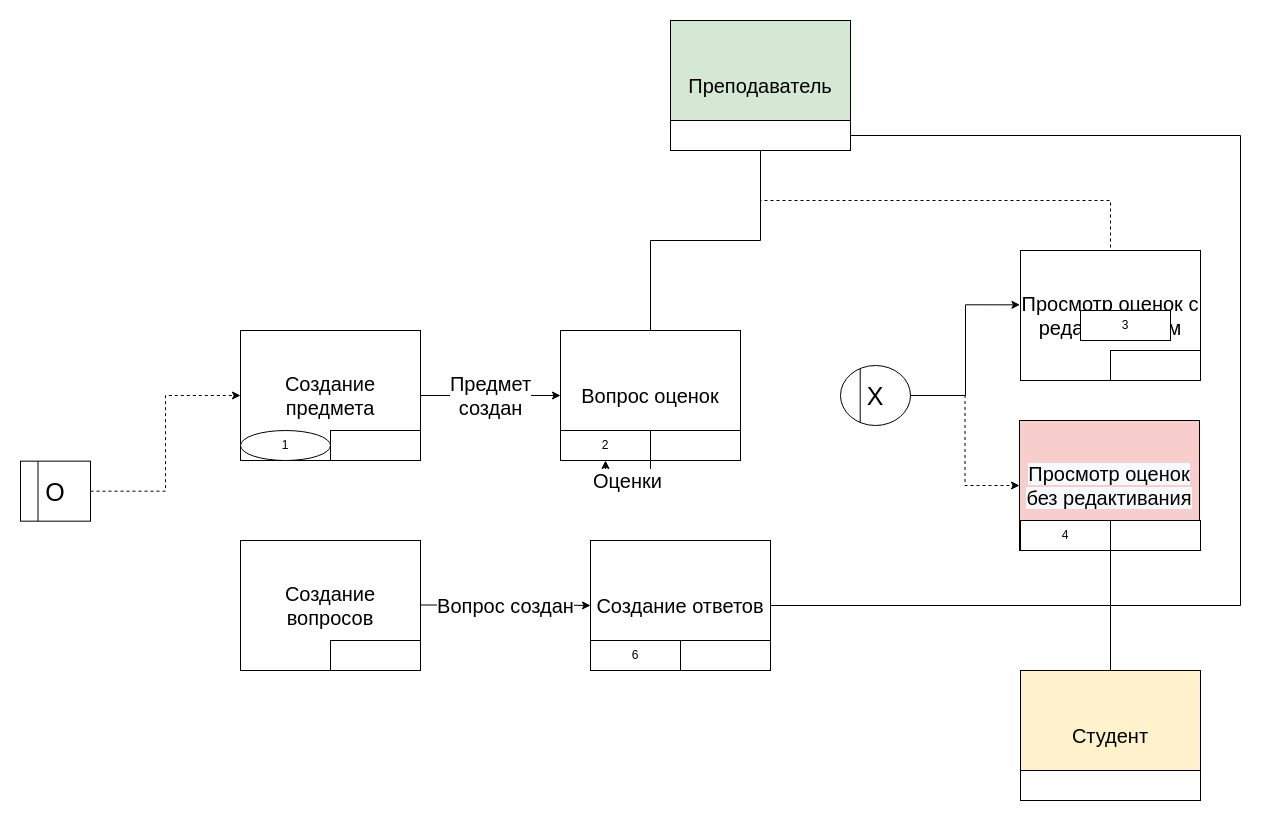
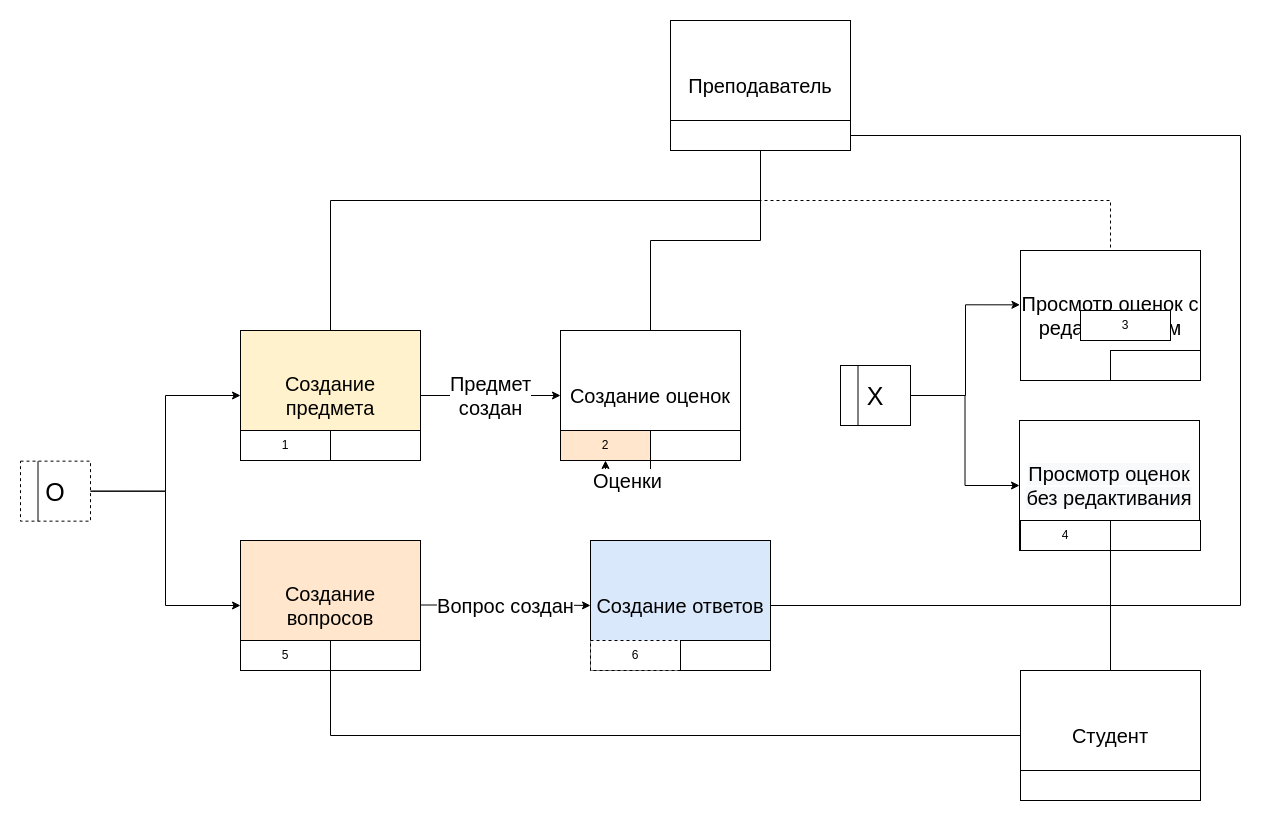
node "Преподаватель": fillcolor #d5e8d4 -> #ffffff
edge "Преподаватель" -- "Создание предмета": added
node "Создание предмета": fillcolor #ffffff -> #fff2cc
node "Вопрос оценок": label "Вопрос оценок" -> "Создание оценок"
node "X": shape ellipse -> rectangle
edge "O" -> "Создание предмета": style dashed -> solid
node "1": shape ellipse -> rectangle
node "2": fillcolor #ffffff -> #ffe6cc
edge "X" -> "Просмотр оценок без редактивания": style dashed -> solid
node "Просмотр оценок без редактивания": fillcolor #f8cecc -> #ffffff
node "O": style solid -> dashed
edge "O" -> "Создание вопросов": added
node "Создание вопросов": fillcolor #ffffff -> #ffe6cc
node "Создание ответов": fillcolor #ffffff -> #dae8fc
node "5": added
node "6": style solid -> dashed
edge "5" -- "Студент": added
node "Студент": fillcolor #fff2cc -> #ffffff
